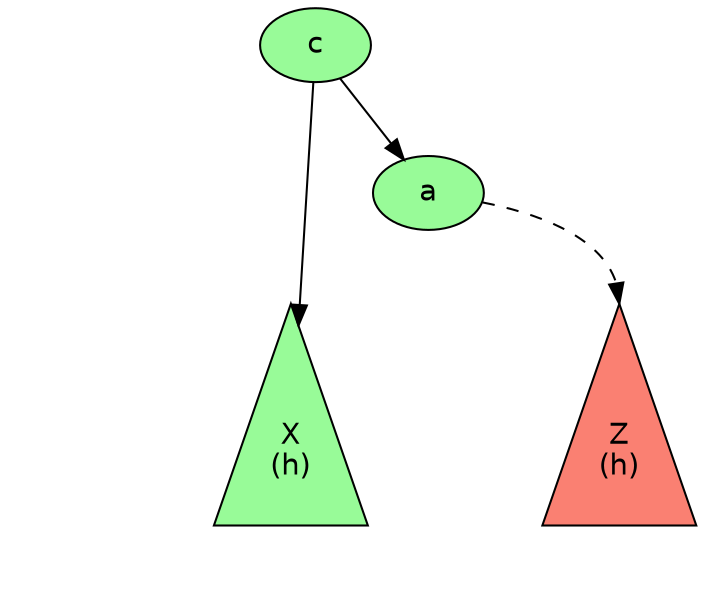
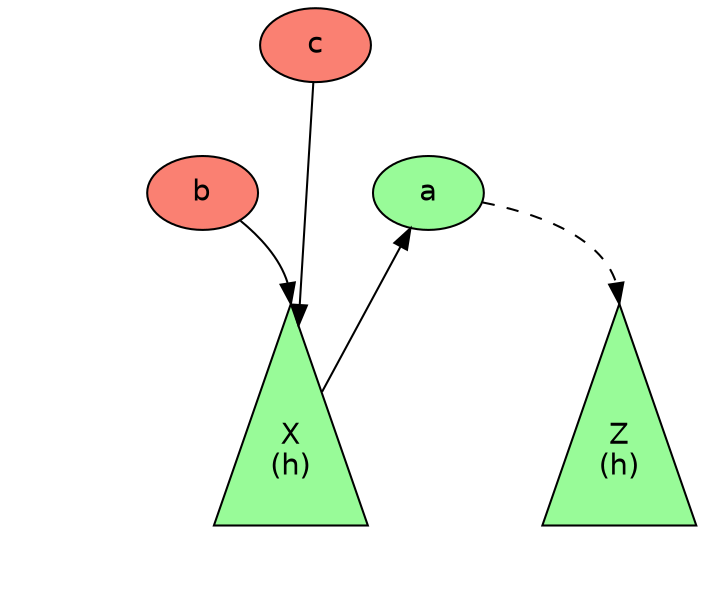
node "c": fillcolor palegreen -> salmon
edge "c" -> "a": now "X (h)" -> "a"
node "b": added
node "Z (h)": fillcolor salmon -> palegreen
